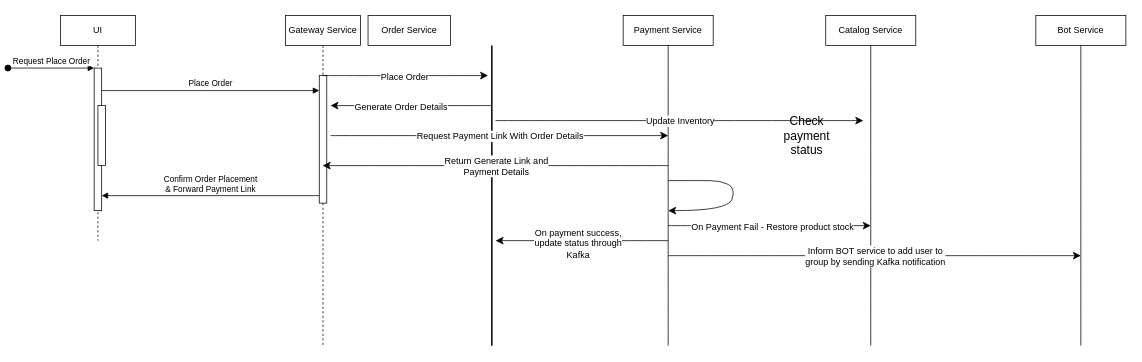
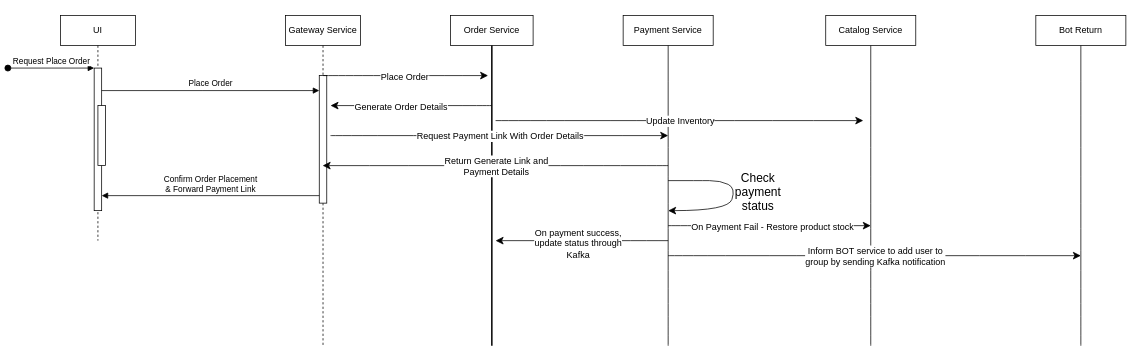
node "Order Service": moved (409, 30) -> (492, 30)
node "Bot Service": label "Bot Service" -> "Bot Return"
node "Check payment status": moved (807, 135) -> (758, 192)
